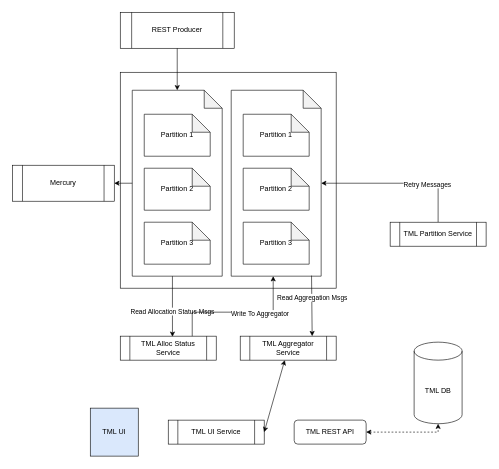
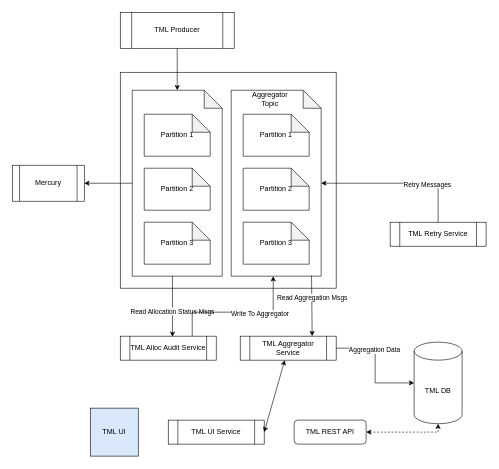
node "REST Producer": label "REST Producer" -> "TML Producer"
node "Aggregator Topic": added
node "Mercury": size 102x36 -> 72x36
node "TML Partition Service": label "TML Partition Service" -> "TML Retry Service"
node "TML Alloc Status Service": label "TML Alloc Status Service" -> "TML Alloc Audit Service"
edge "TML Aggregator Service" -> "TML DB": added, label "Aggregation Data"
